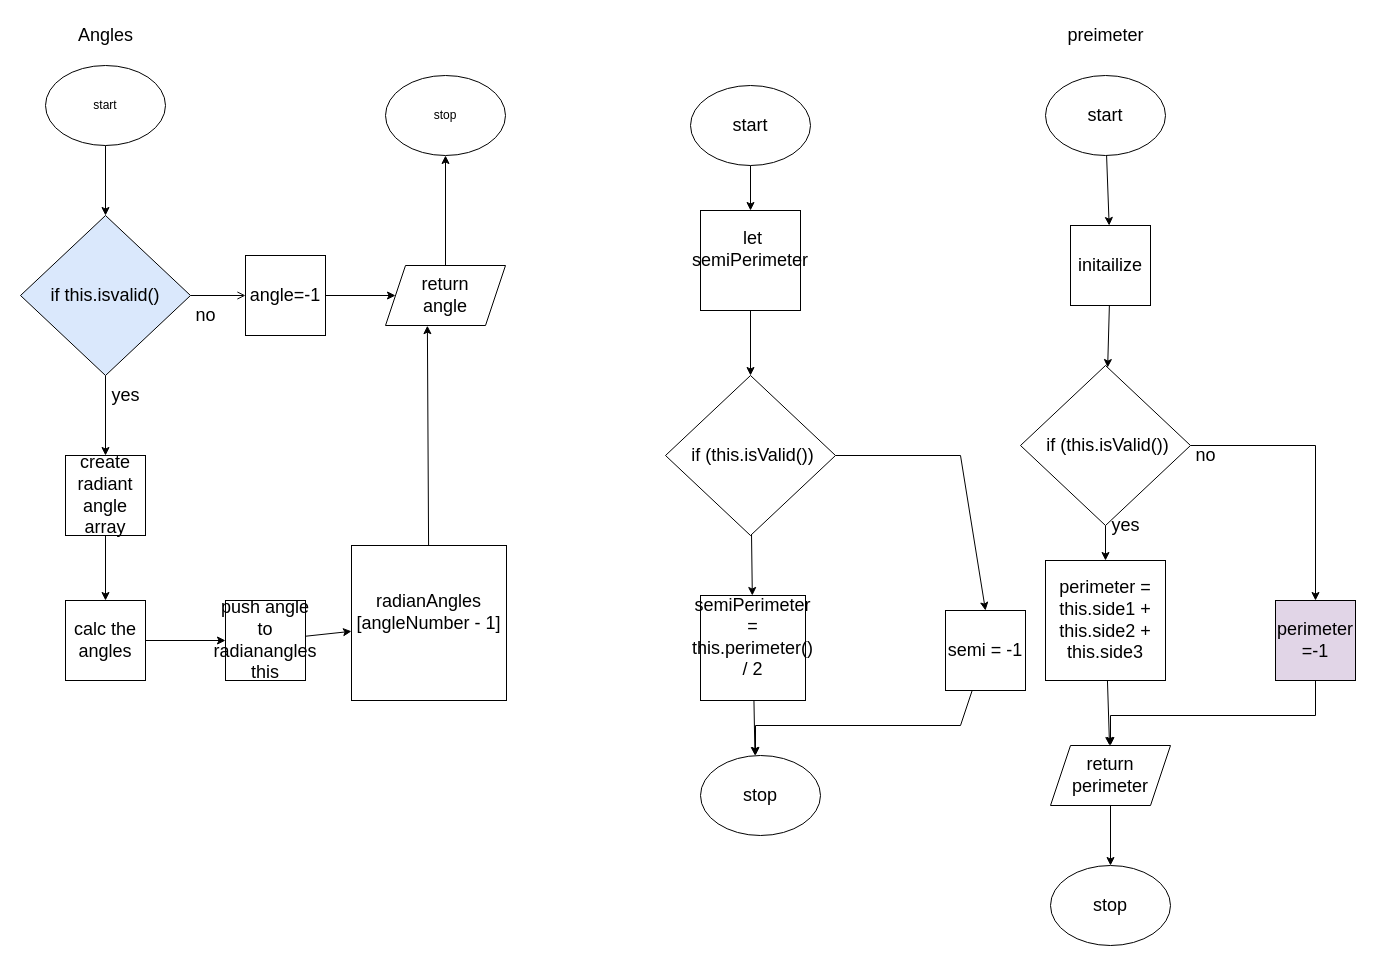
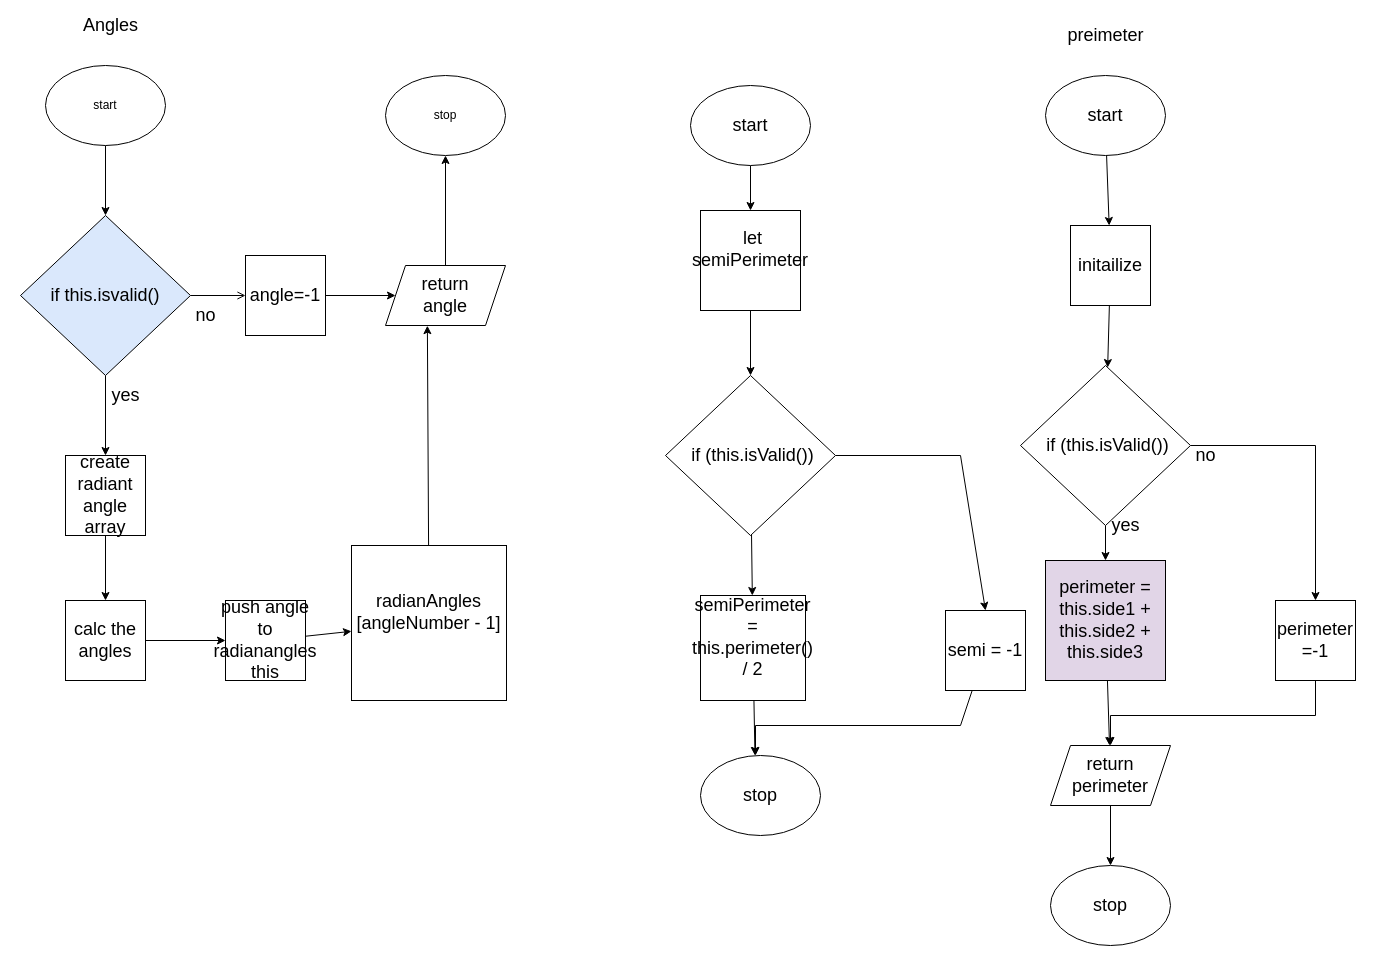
node "Angles": moved (106, 36) -> (111, 26)
node "perimeter = this.side1 + this.side2 + this.side3": fillcolor #ffffff -> #e1d5e7
node "perimeter =-1": fillcolor #e1d5e7 -> #ffffff
